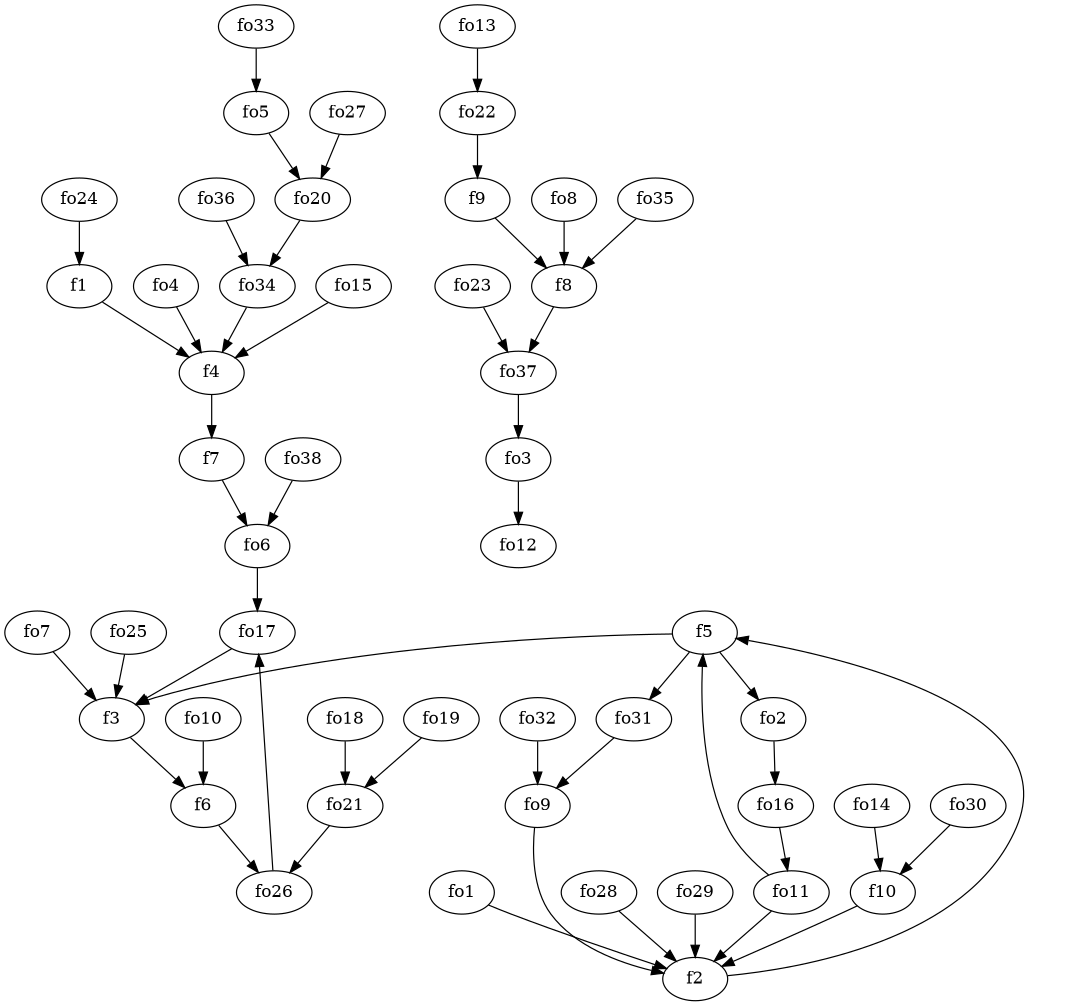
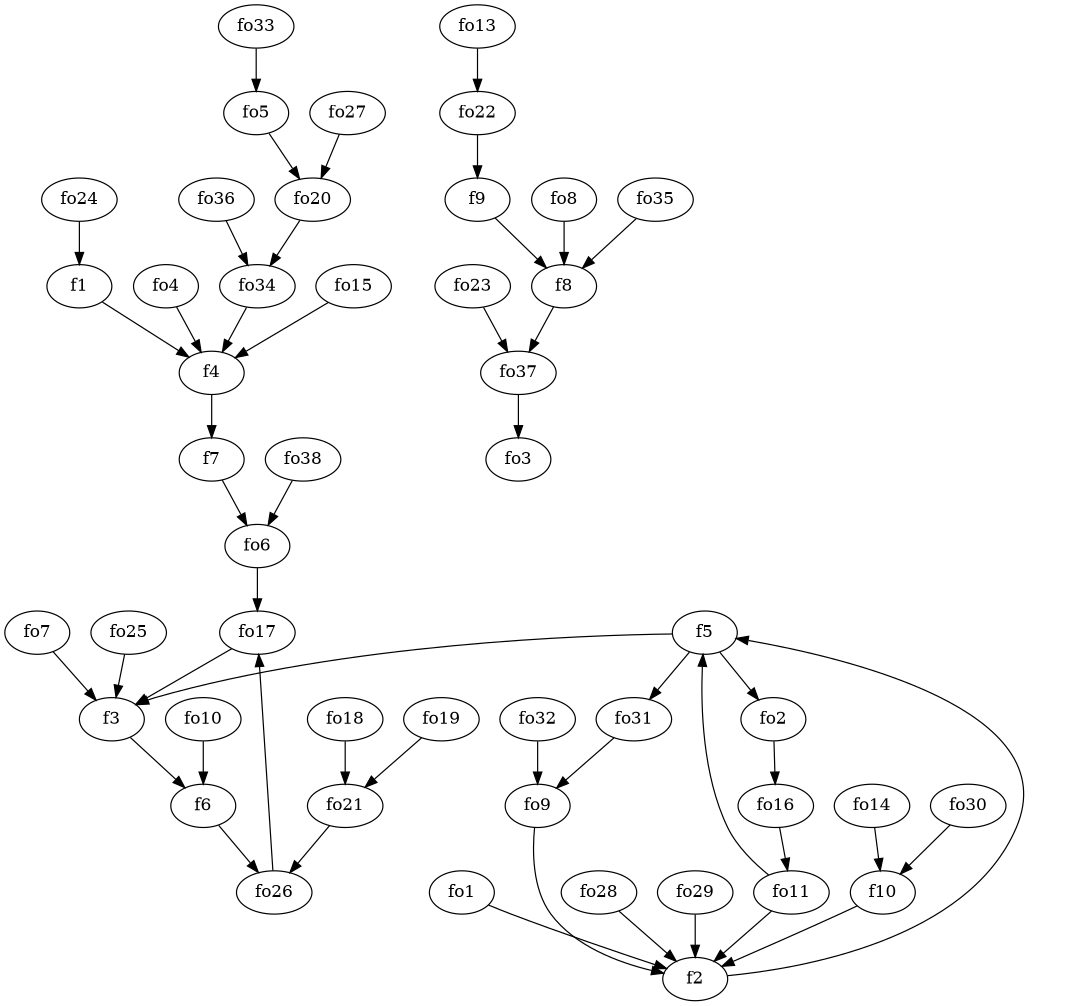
node "fo12": removed
